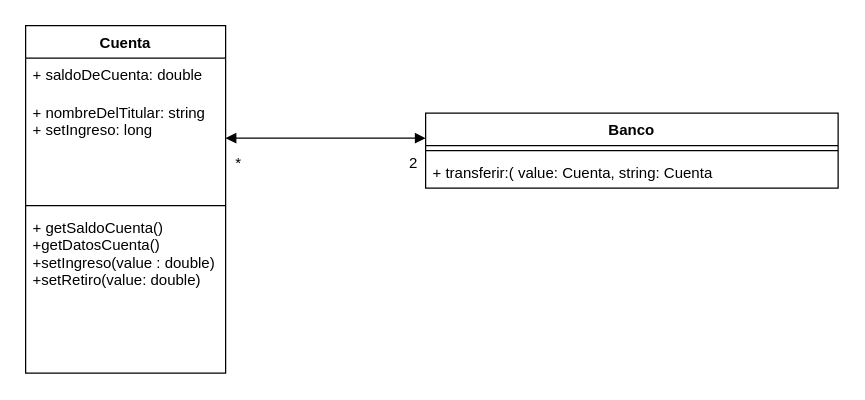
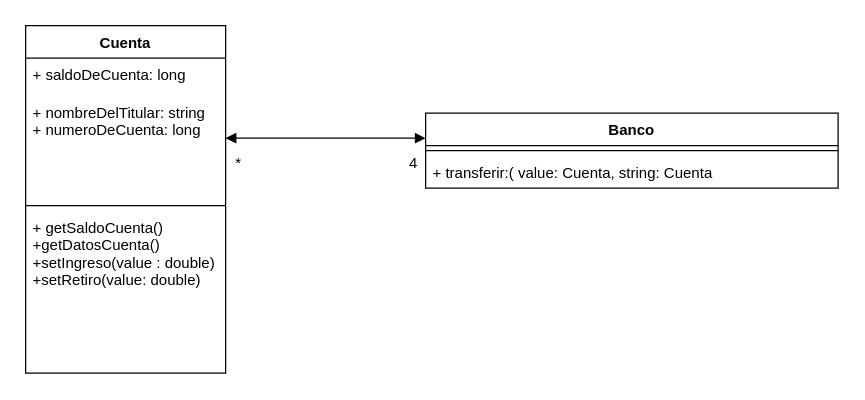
node "+ saldoDeCuenta: double": label "+ saldoDeCuenta: double" -> "+ saldoDeCuenta: long"
node "+ nombreDelTitular: string + setIngreso: long": label "+ nombreDelTitular: string + setIngreso: long" -> "+ nombreDelTitular: string + numeroDeCuenta: long"
node "2": label "2" -> "4"
